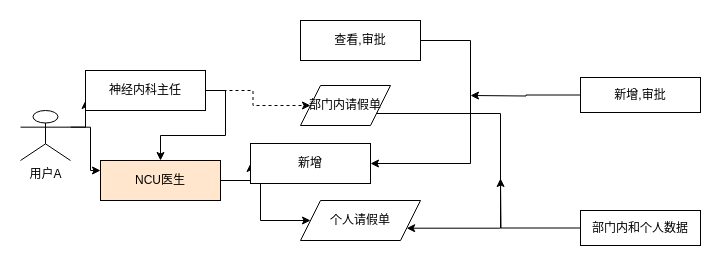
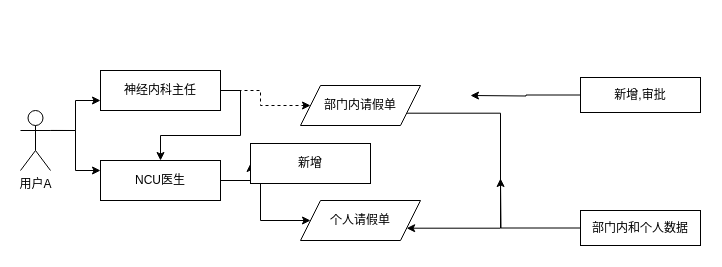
node "查看,审批": removed
node "神经内科主任": moved (146, 91) -> (161, 91)
node "部门内请假单": size 90x40 -> 120x40
edge "查看,审批" -> "新增": removed
node "用户A": size 50x50 -> 30x60
node "NCU医生": fillcolor #ffe6cc -> #ffffff
